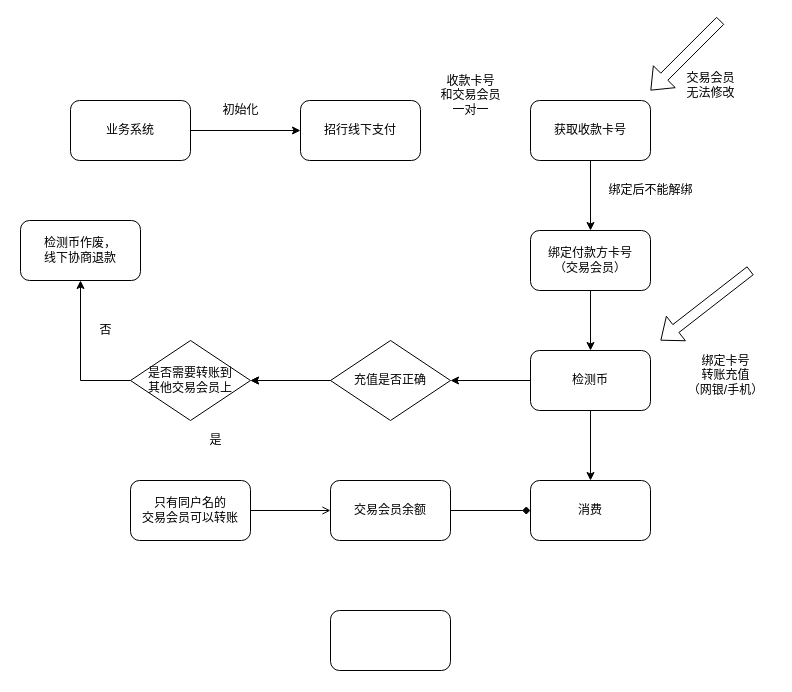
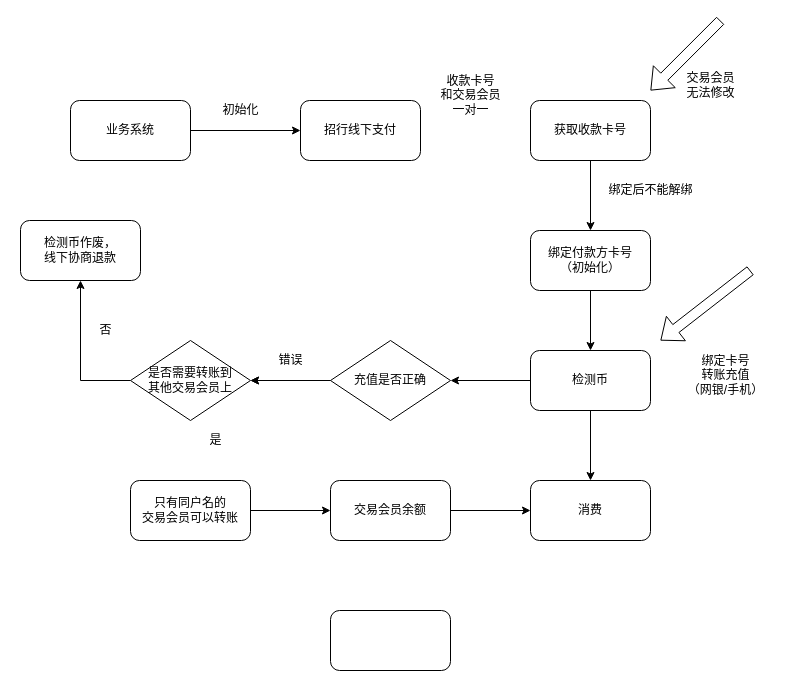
node "绑定付款方卡号 （交易会员）": label "绑定付款方卡号 （交易会员）" -> "绑定付款方卡号 （初始化）"
node "错误": added
edge "只有同户名的 交易会员可以转账" -> "交易会员余额": arrowhead open -> classic
edge "交易会员余额" -> "消费": arrowhead diamond -> classic
